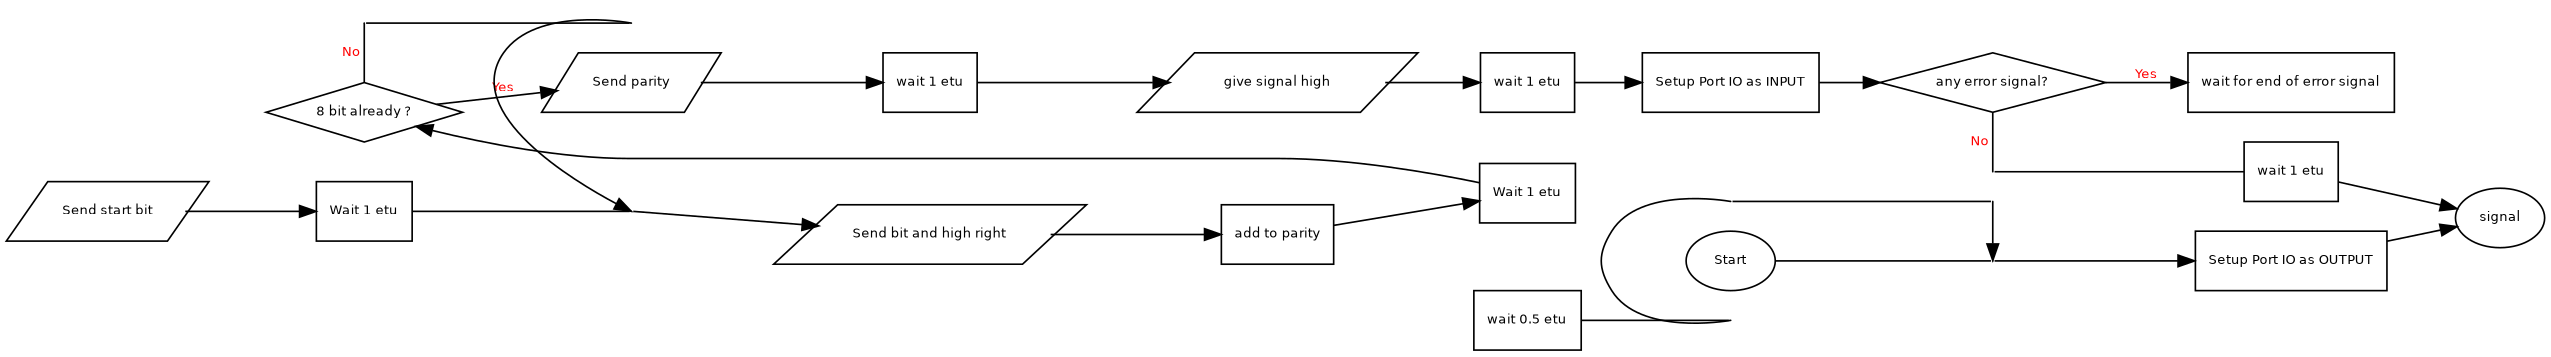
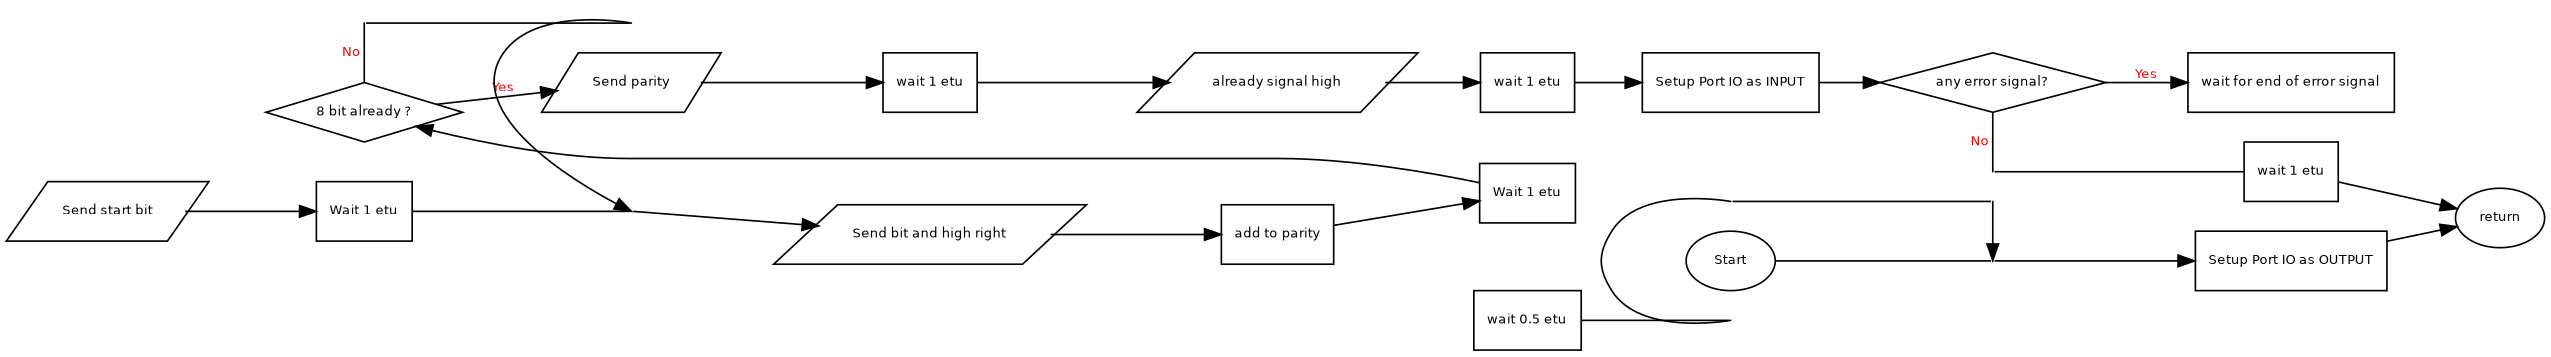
node "give signal high": label "give signal high" -> "already signal high"
node "signal": label "signal" -> "return"
